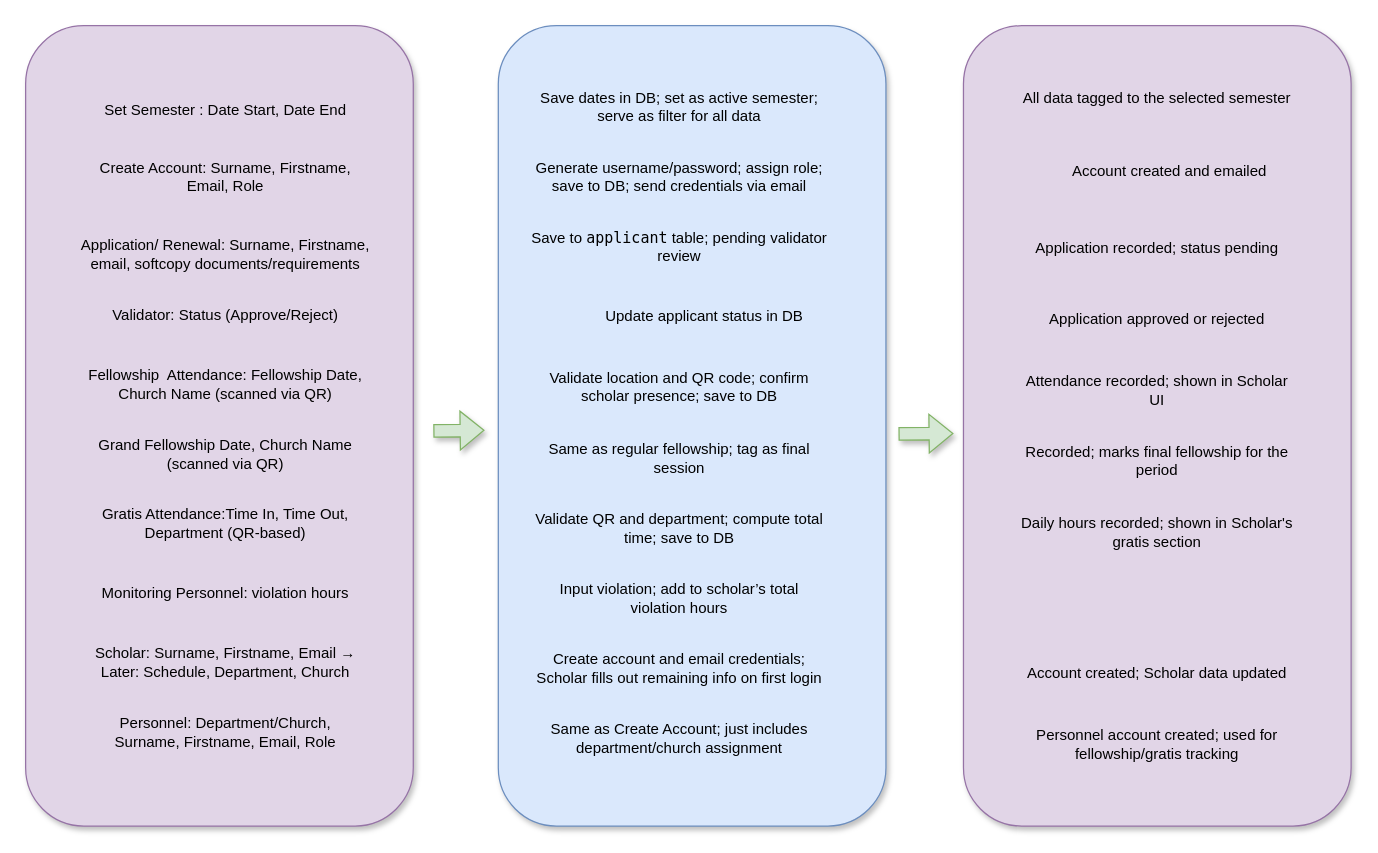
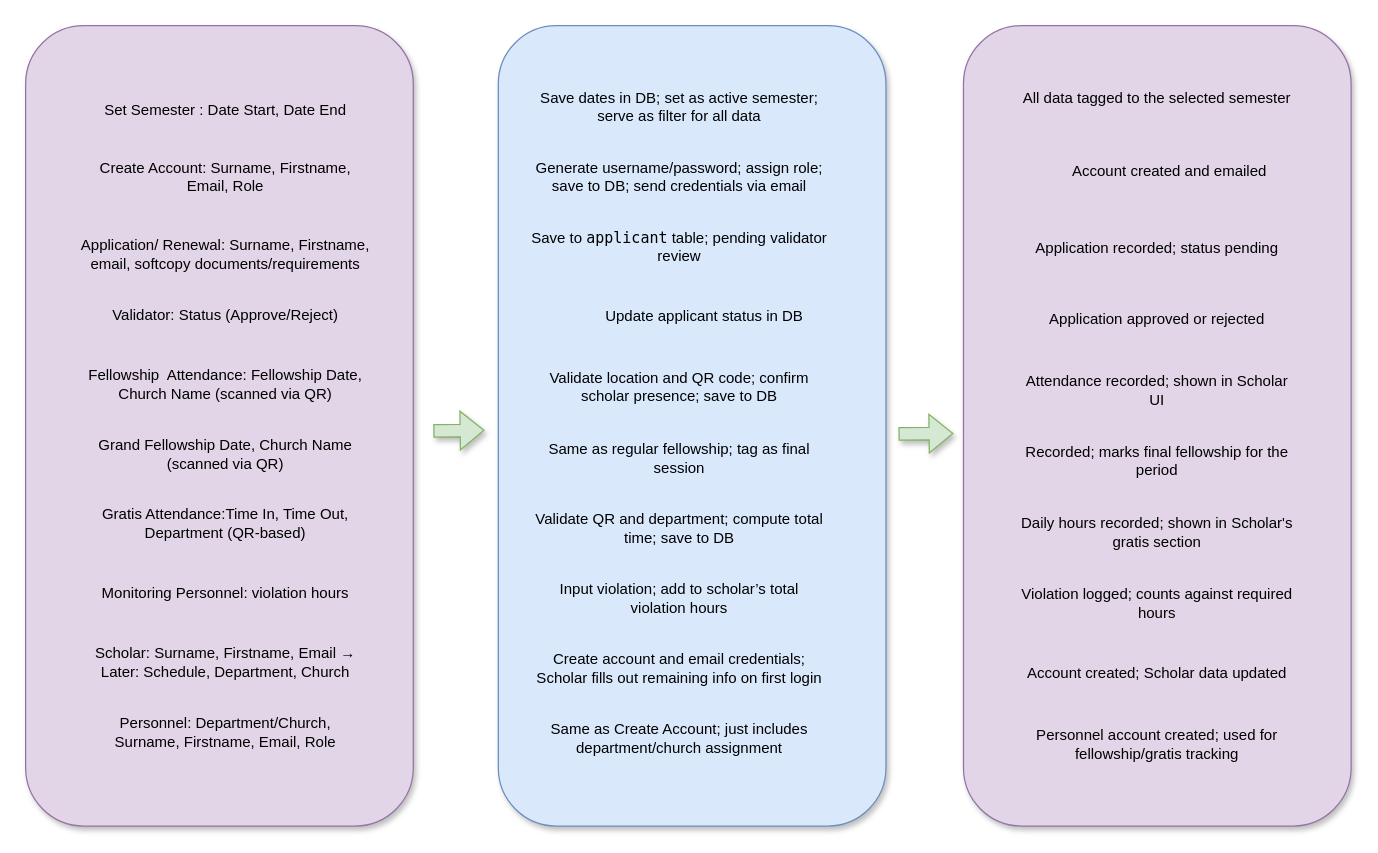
node "Violation logged; counts against required hours": added
